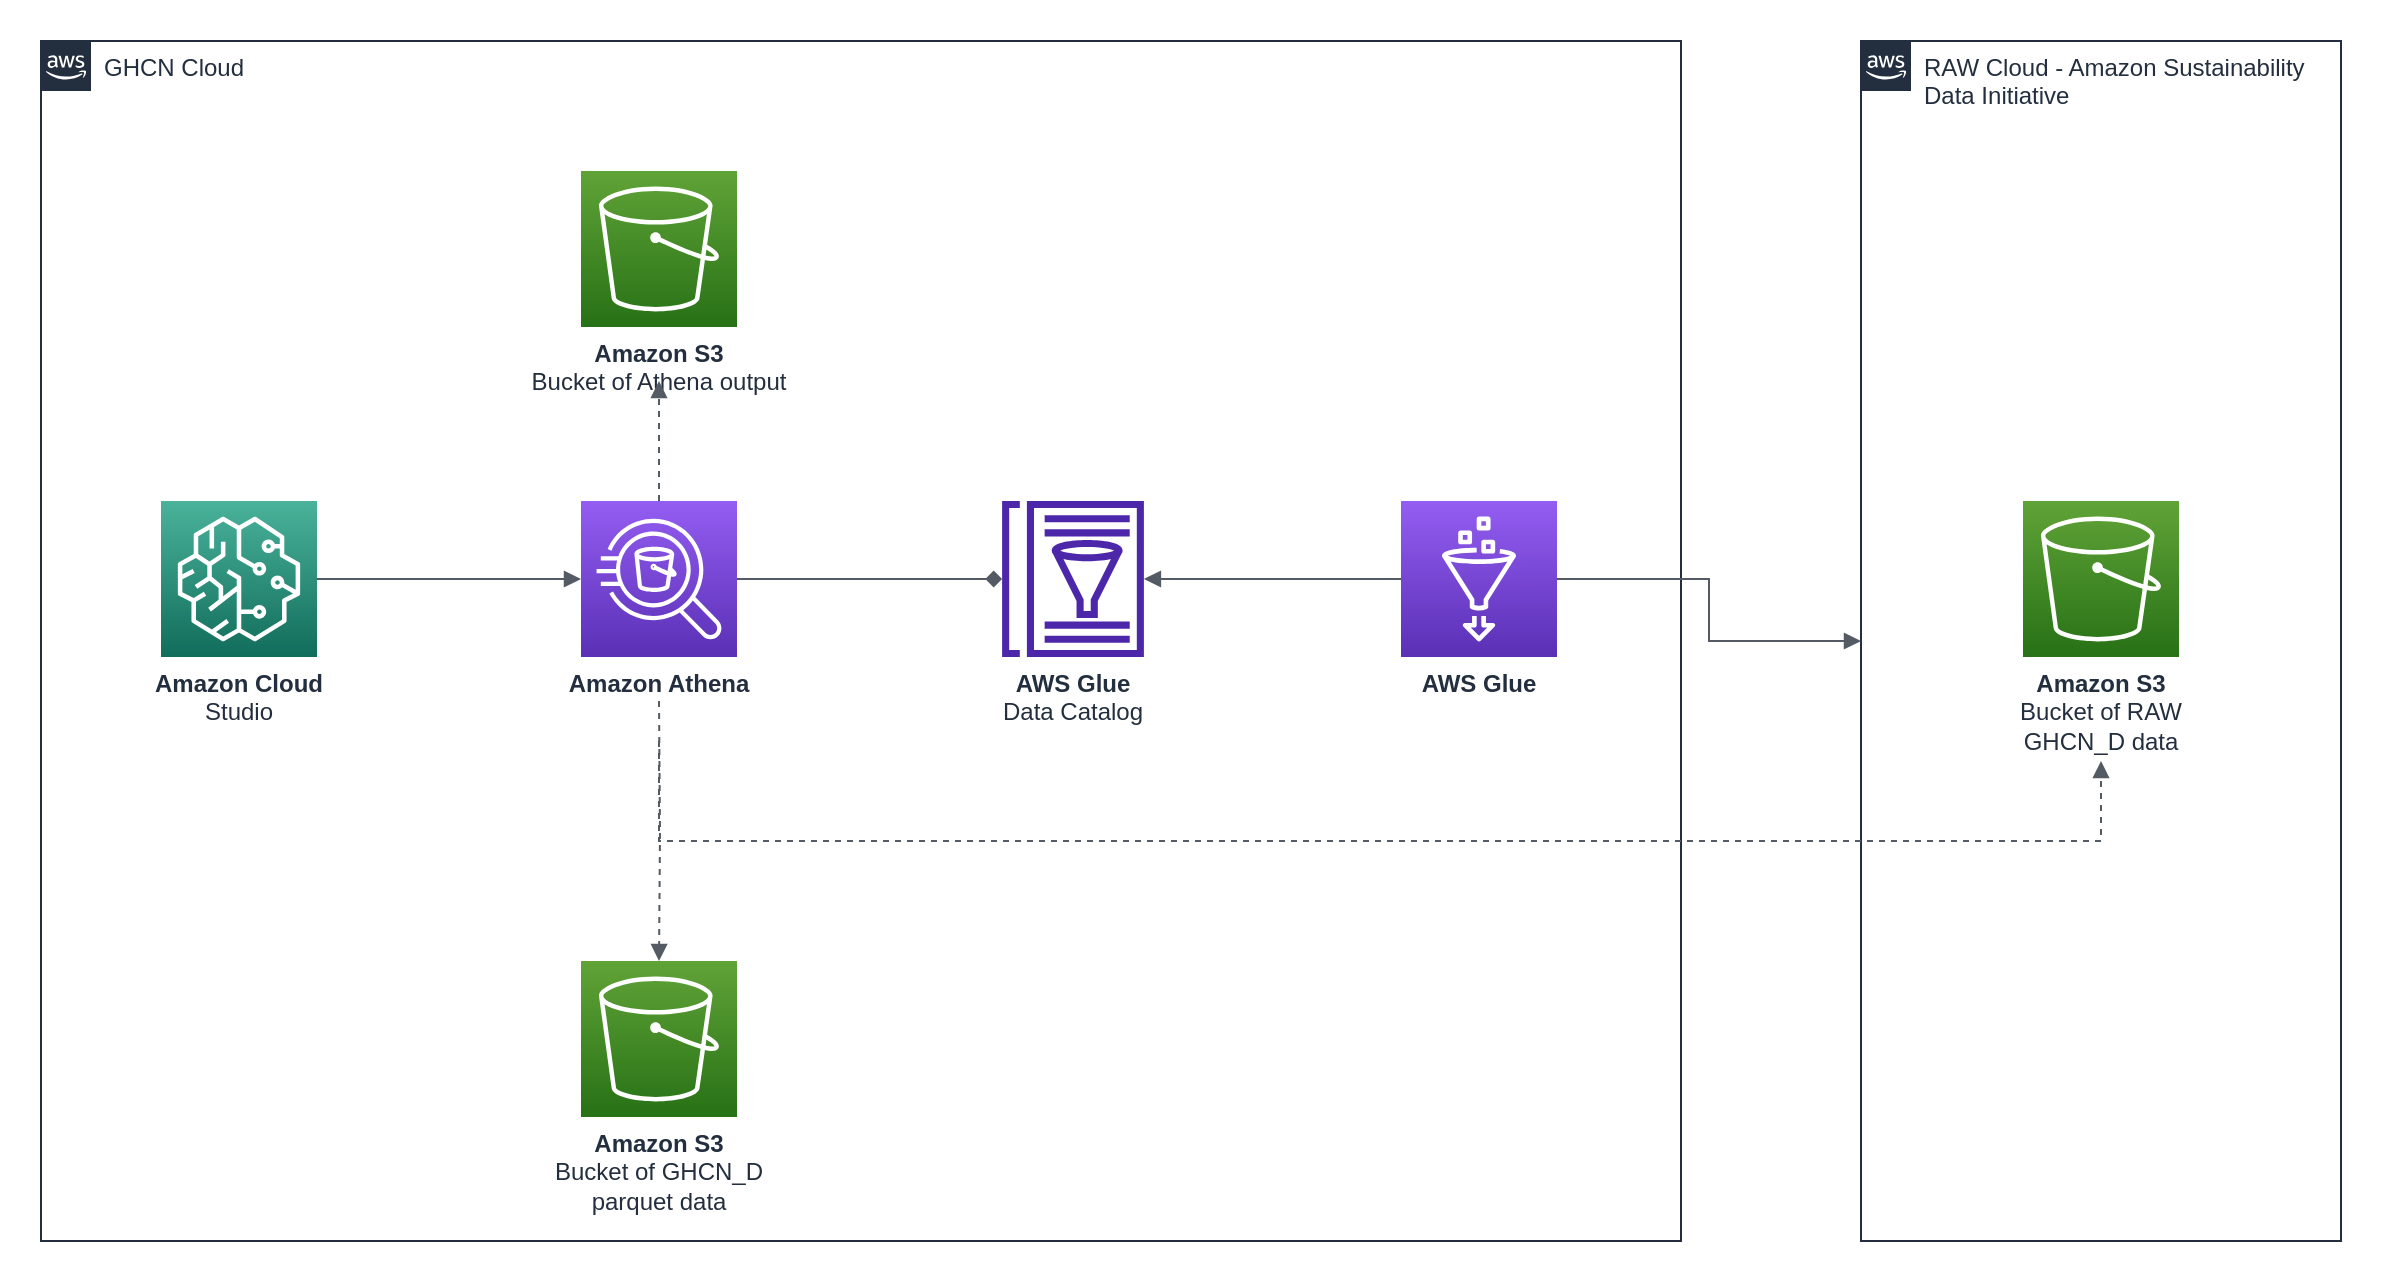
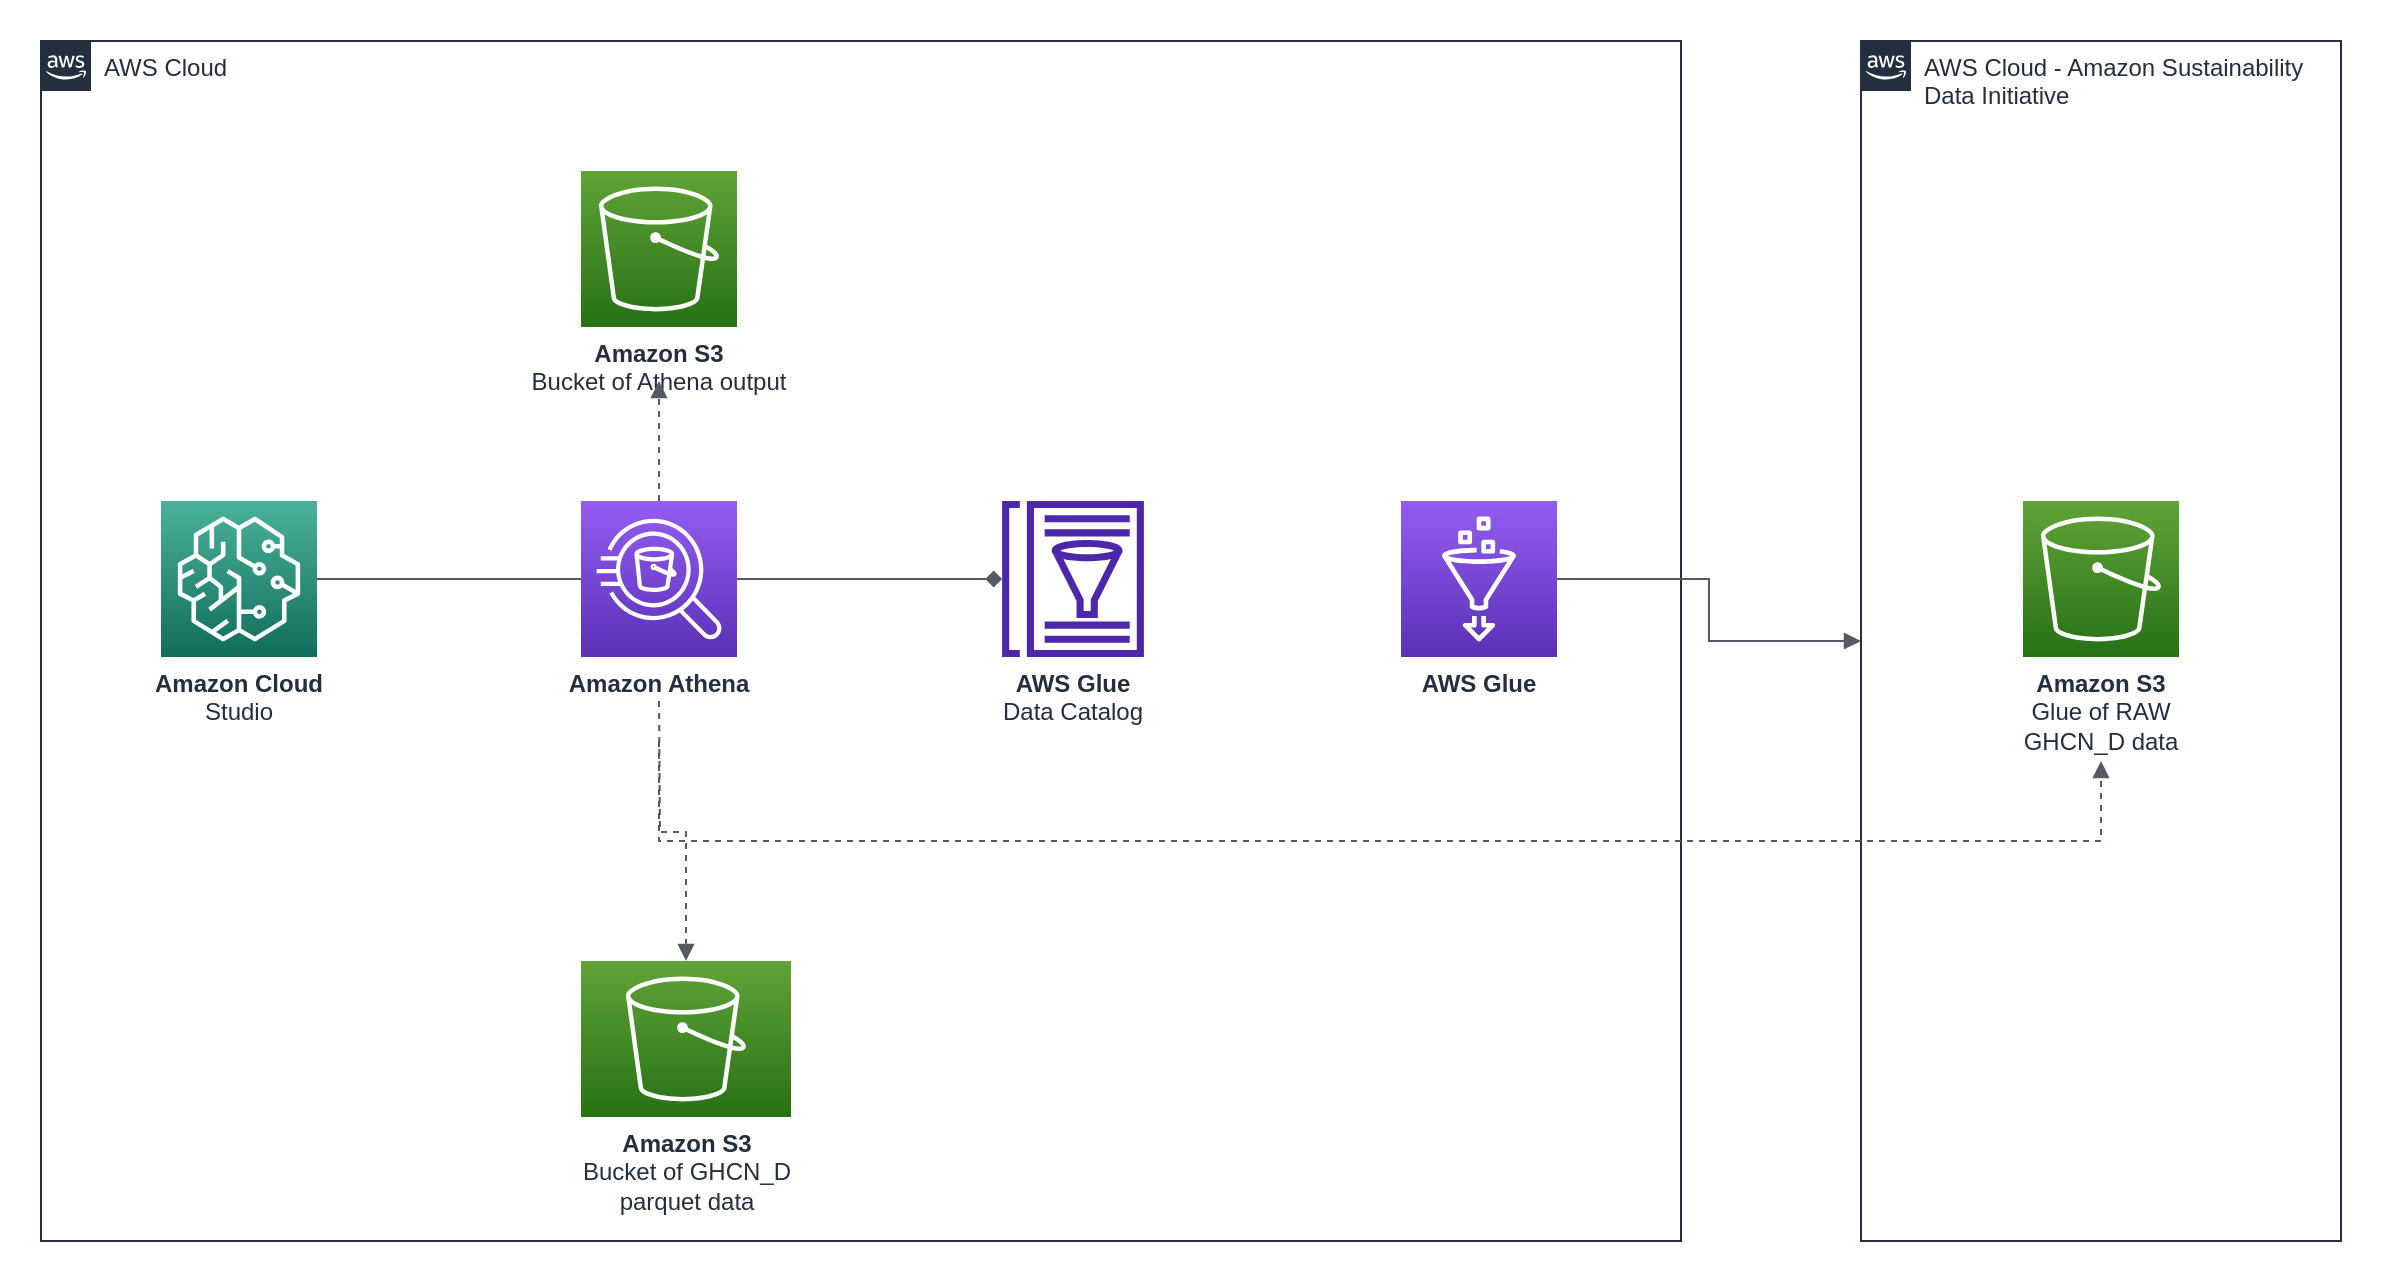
node "GHCN Cloud": label "GHCN Cloud" -> "AWS Cloud"
node "RAW Cloud - Amazon Sustainability Data Initiative": label "RAW Cloud - Amazon Sustainability Data Initiative" -> "AWS Cloud - Amazon Sustainability Data Initiative"
edge "Amazon Cloud Studio" -> "Amazon Athena": arrowhead block -> none
edge "AWS Glue" -> "AWS Glue Data Catalog": removed
node "Amazon S3 Bucket of RAW GHCN_D data": label "Amazon S3 Bucket of RAW GHCN_D data" -> "Amazon S3 Glue of RAW GHCN_D data"
node "Amazon S3 Bucket of GHCN_D parquet data": size 156x156 -> 210x156
